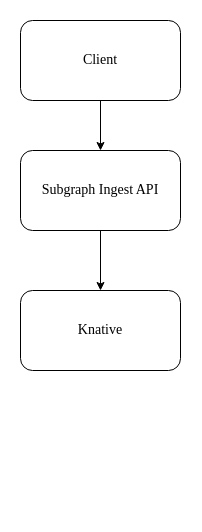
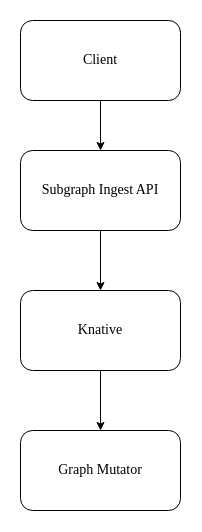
edge "Knative" -> "Graph Mutator": added
node "Graph Mutator": added
